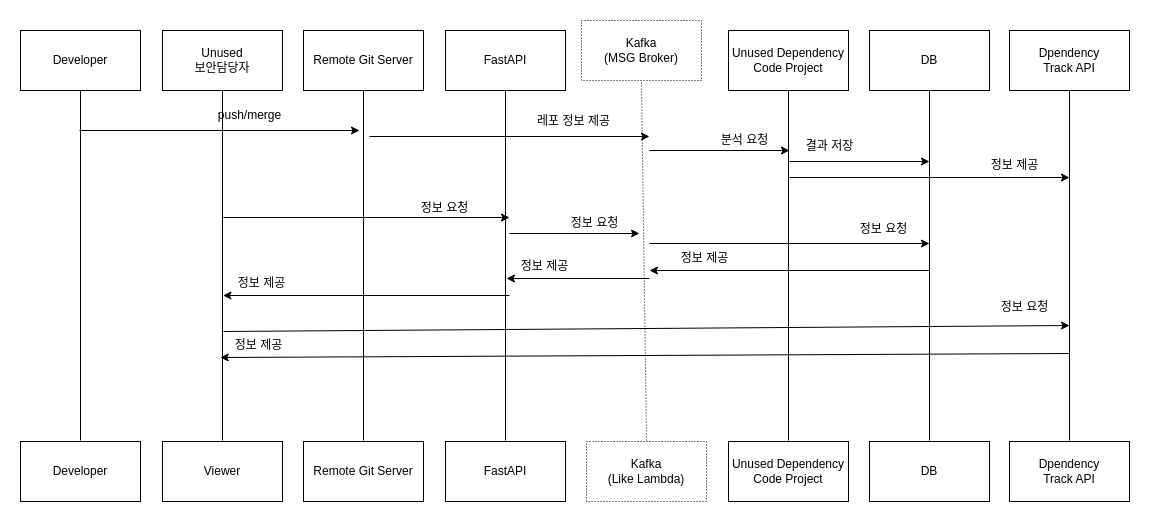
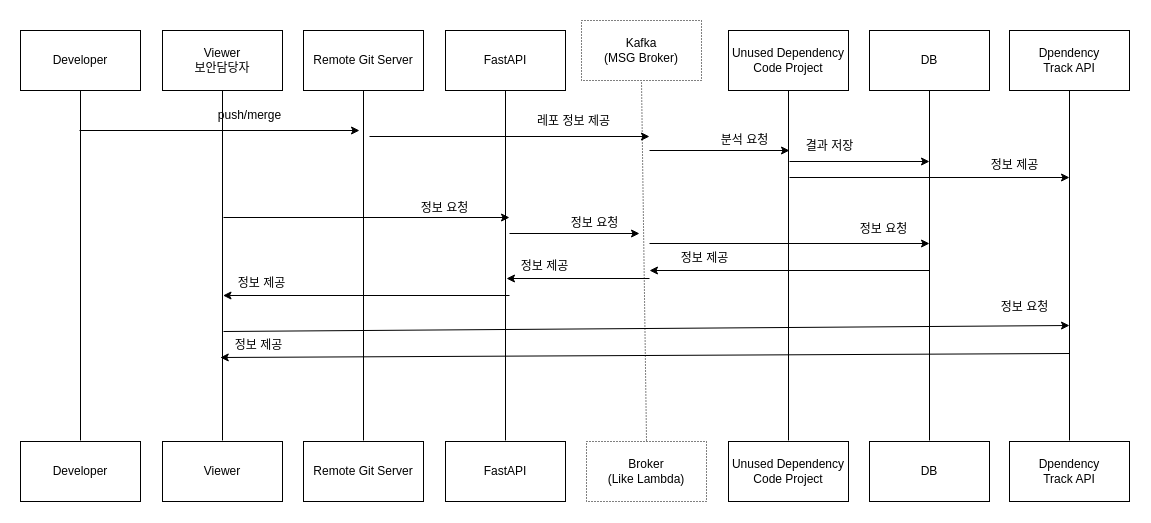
node "Unused 보안담당자": label "Unused 보안담당자" -> "Viewer 보안담당자"
node "Kafka (Like Lambda)": label "Kafka (Like Lambda)" -> "Broker (Like Lambda)"
